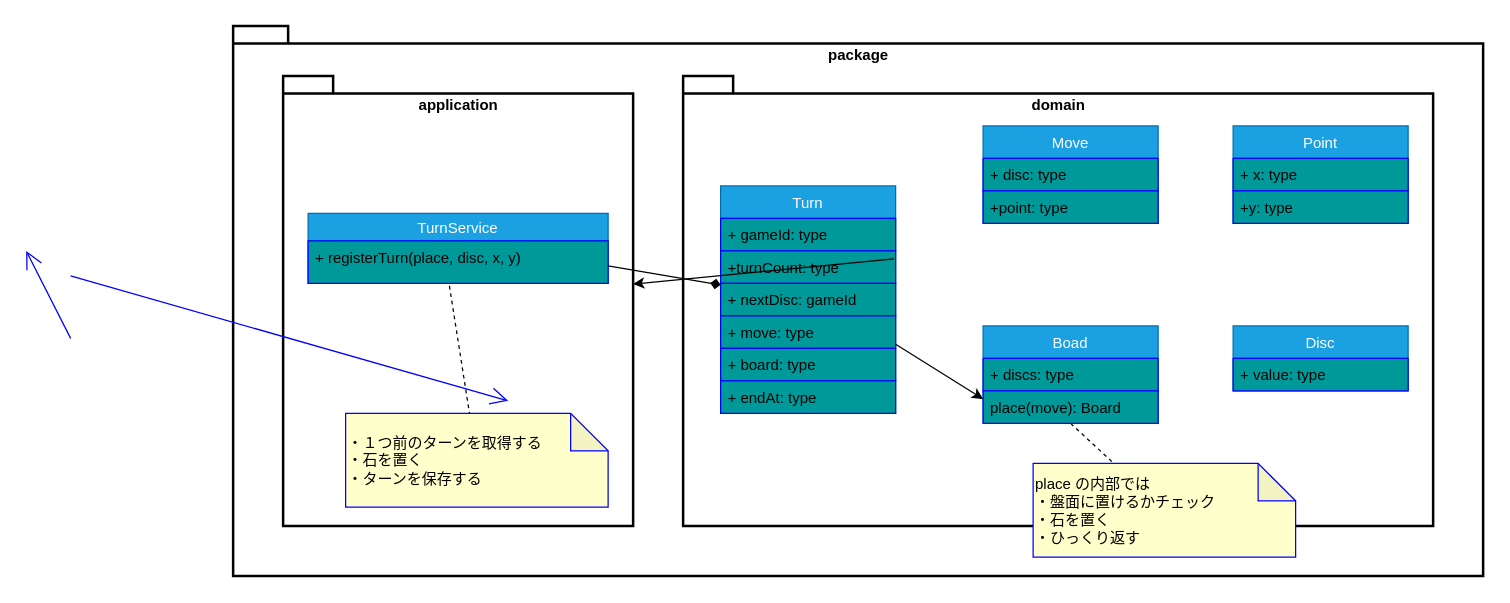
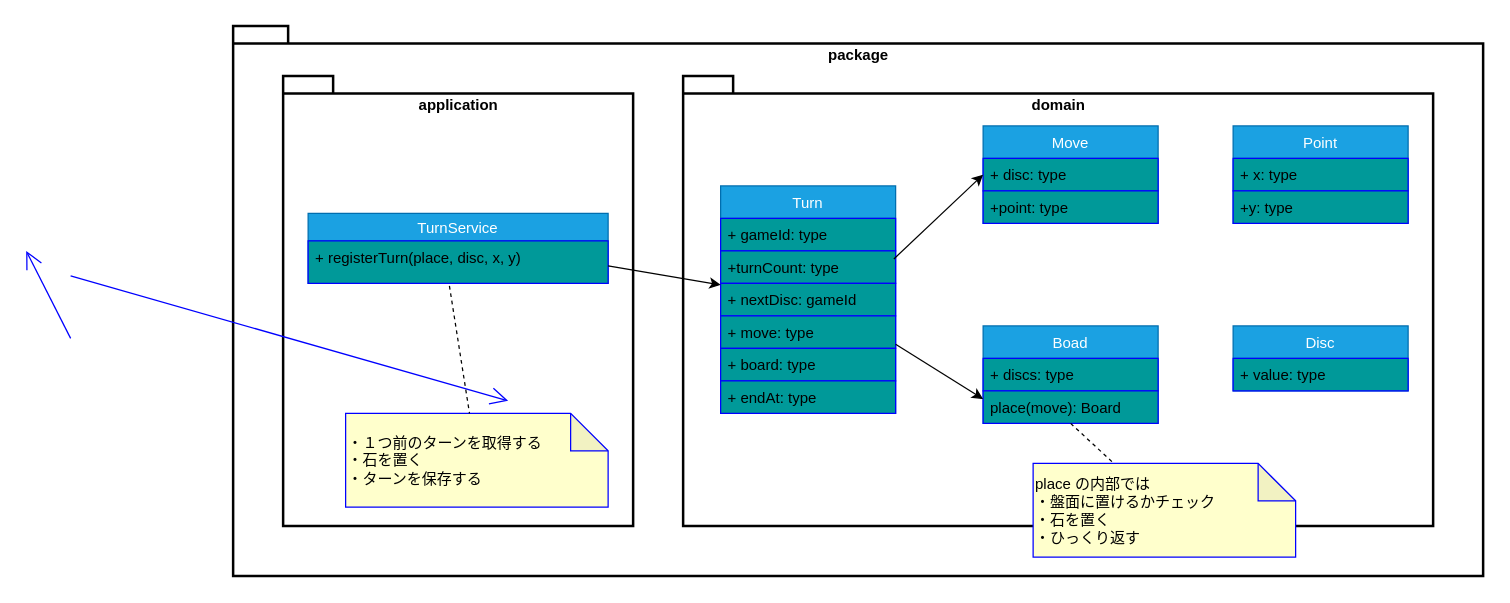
edge "+turnCount: type" -> "application": now "+turnCount: type" -> "+ disc: type"
edge "TurnService" -> "+ nextDisc: gameId": arrowhead diamond -> classic
